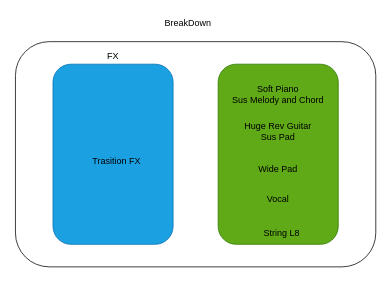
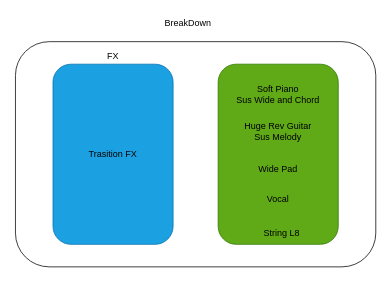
node "Soft Piano Sus Melody and Chord": label "Soft Piano Sus Melody and Chord" -> "Soft Piano Sus Wide and Chord"
node "Huge Rev Guitar Sus Pad": label "Huge Rev Guitar Sus Pad" -> "Huge Rev Guitar Sus Melody"
node "Trasition FX": moved (117, 162) -> (113, 154)
